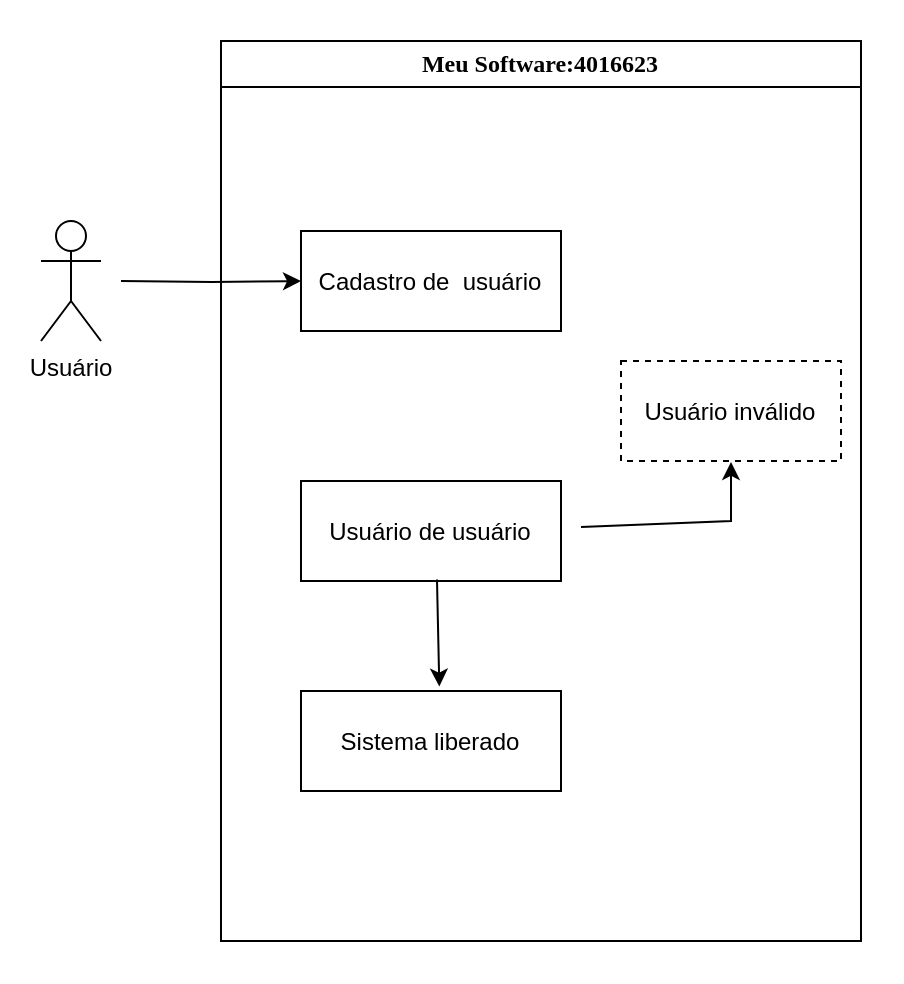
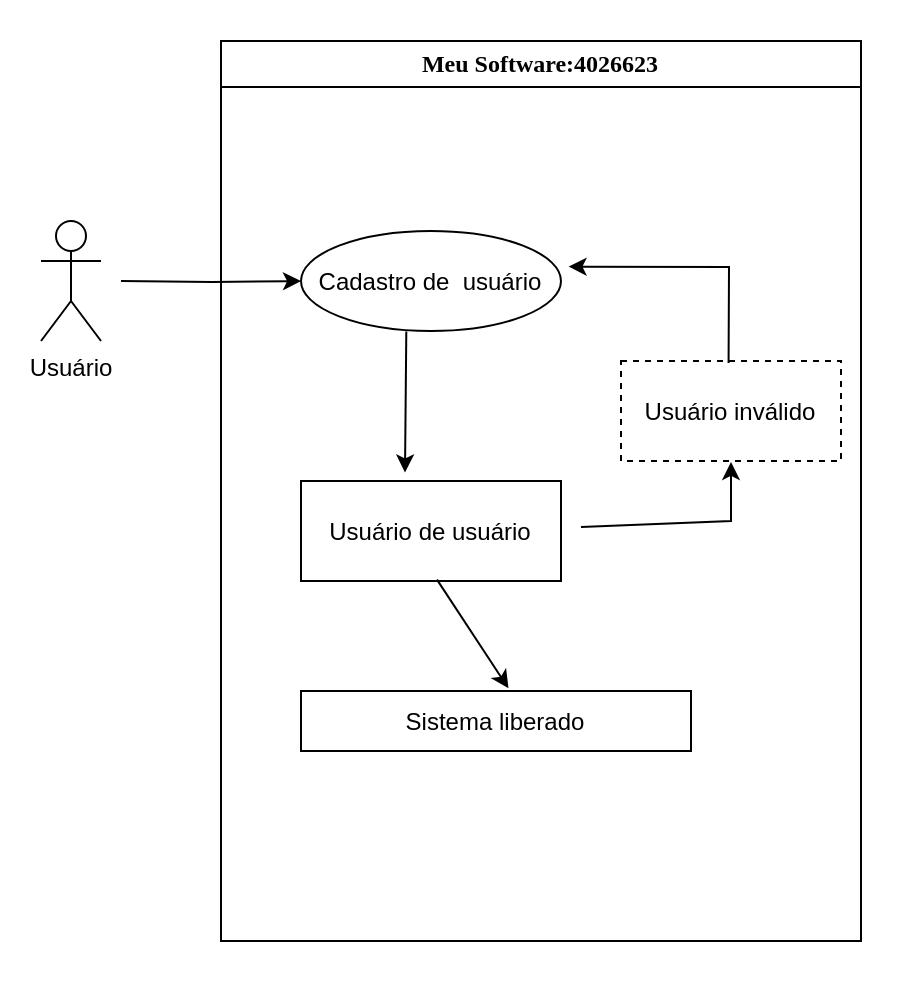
node "Meu Software:4016623": label "Meu Software:4016623" -> "Meu Software:4026623"
edge "Usuário inválido" -> "Cadastro de usuário": added
node "Cadastro de usuário": shape rectangle -> ellipse
edge "Cadastro de usuário" -> "Usuário de usuário": added
node "Sistema liberado": size 260x100 -> 390x60
